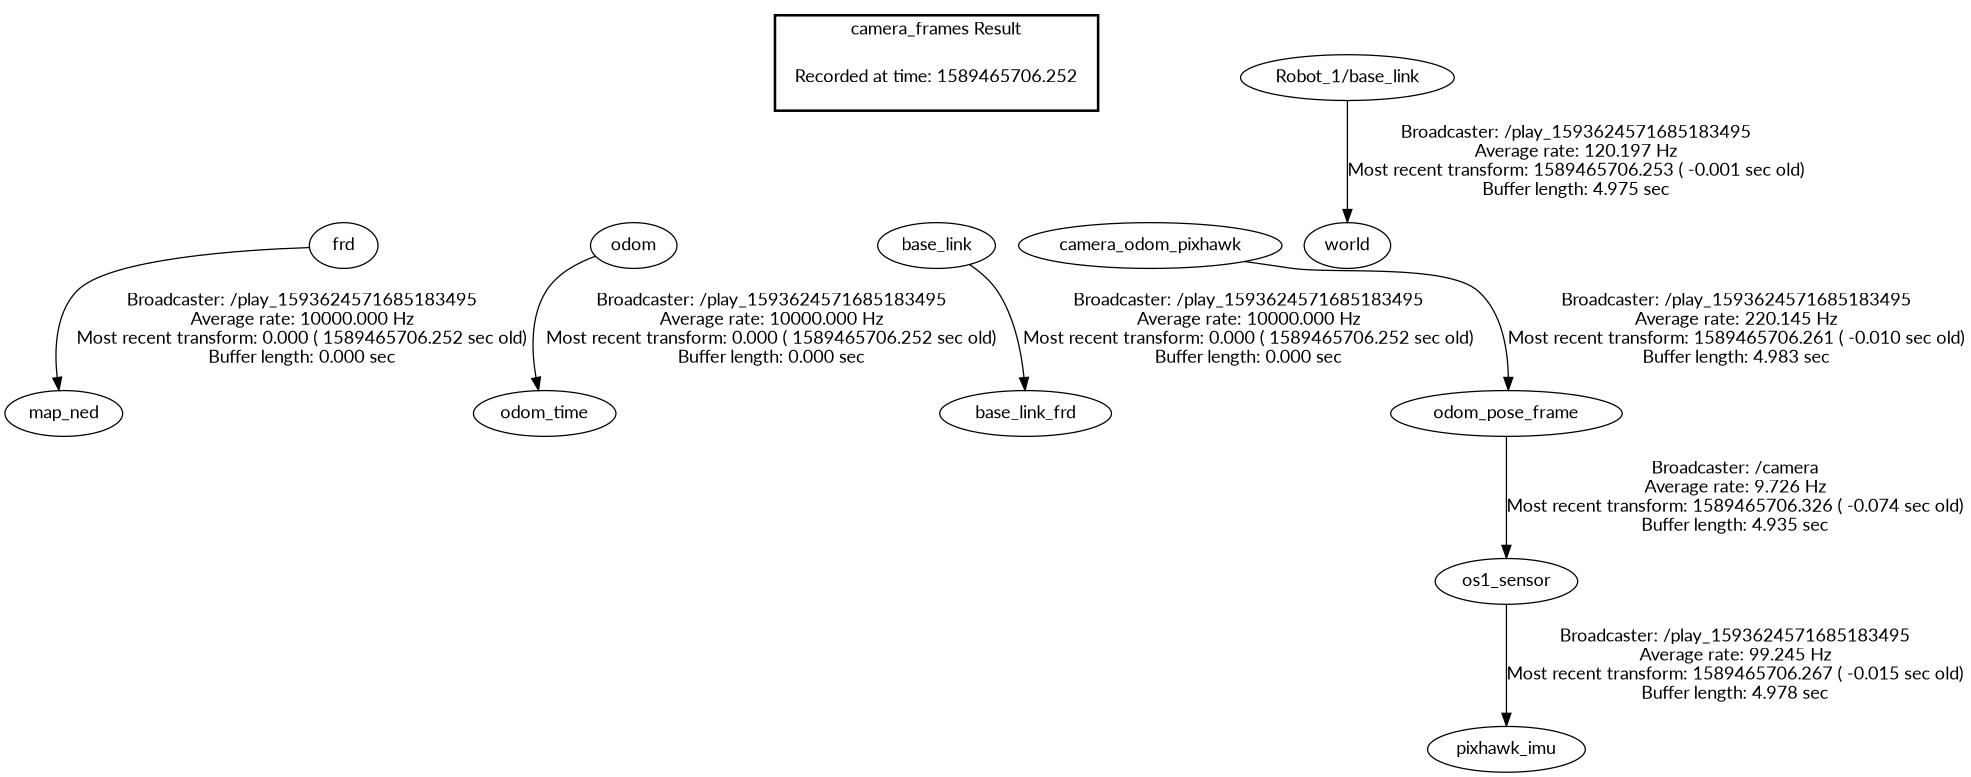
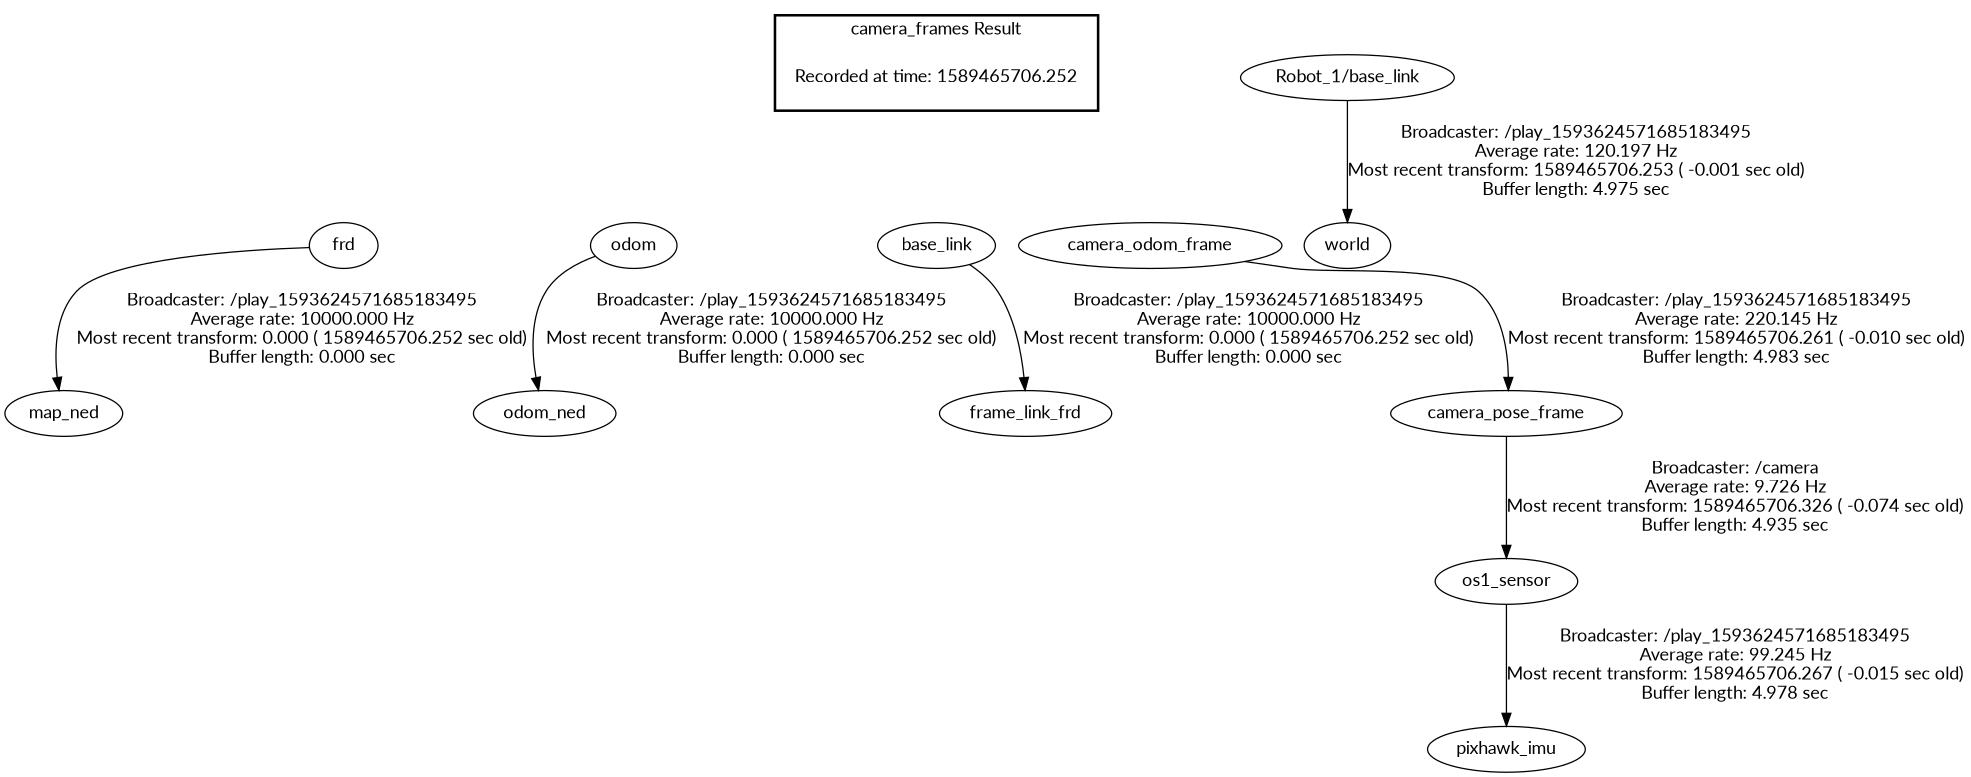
node "camera_odom_pixhawk": label "camera_odom_pixhawk" -> "camera_odom_frame"
node "odom_time": label "odom_time" -> "odom_ned"
node "base_link_frd": label "base_link_frd" -> "frame_link_frd"
node "odom_pose_frame": label "odom_pose_frame" -> "camera_pose_frame"
